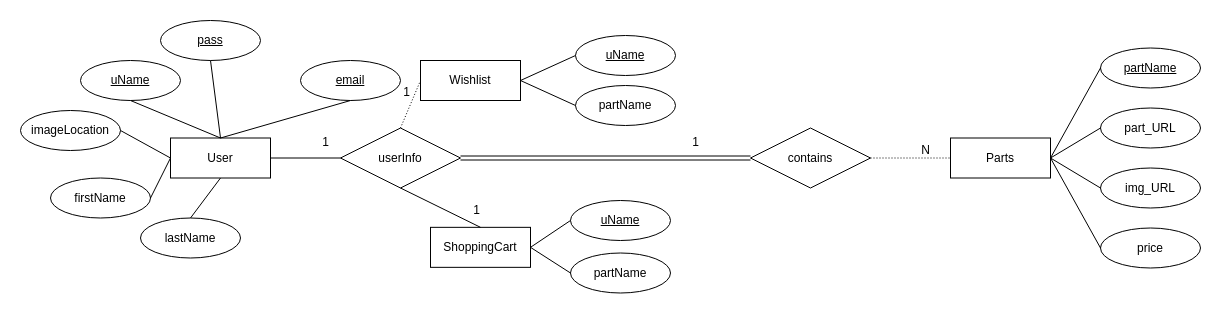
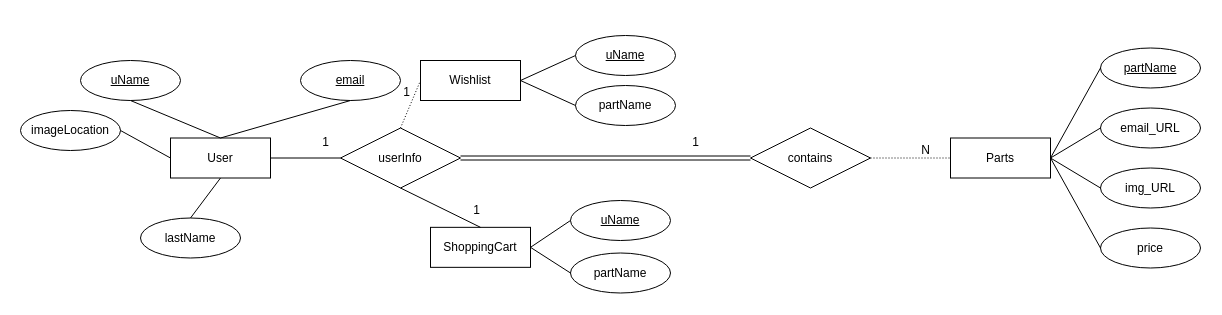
node "pass": removed
edge "pass" -- "User": removed
node "part_URL": label "part_URL" -> "email_URL"
edge "User" -- "firstName": removed
node "firstName": removed
